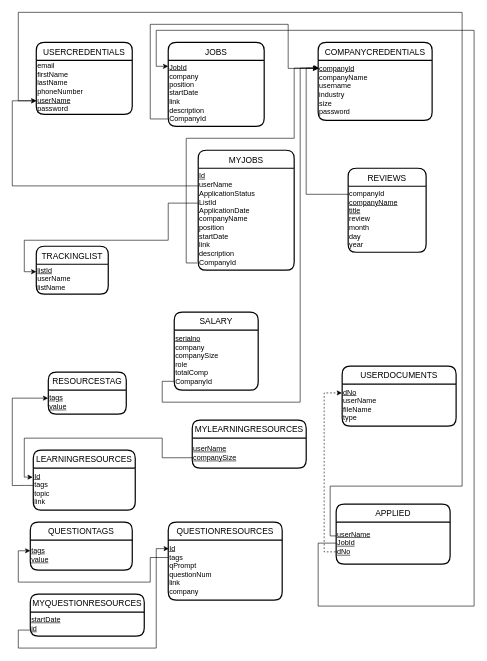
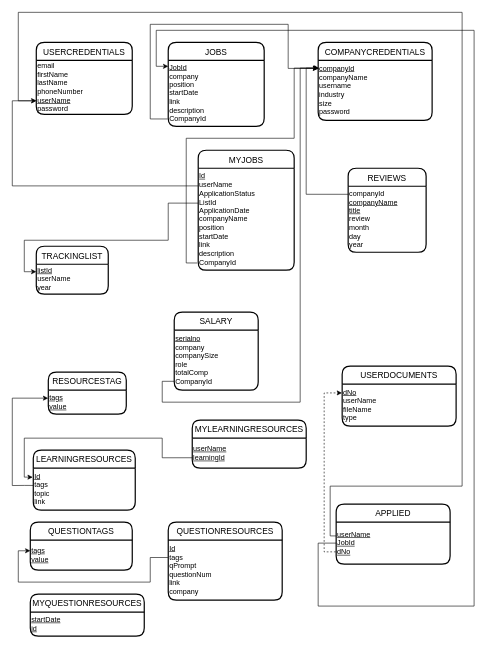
node "listId userName listName": label "listId userName listName" -> "listId userName year"
node "userName companySize": label "userName companySize" -> "userName learningId"
edge "startDate id" -> "Id tags qPrompt questionNum link company": removed
